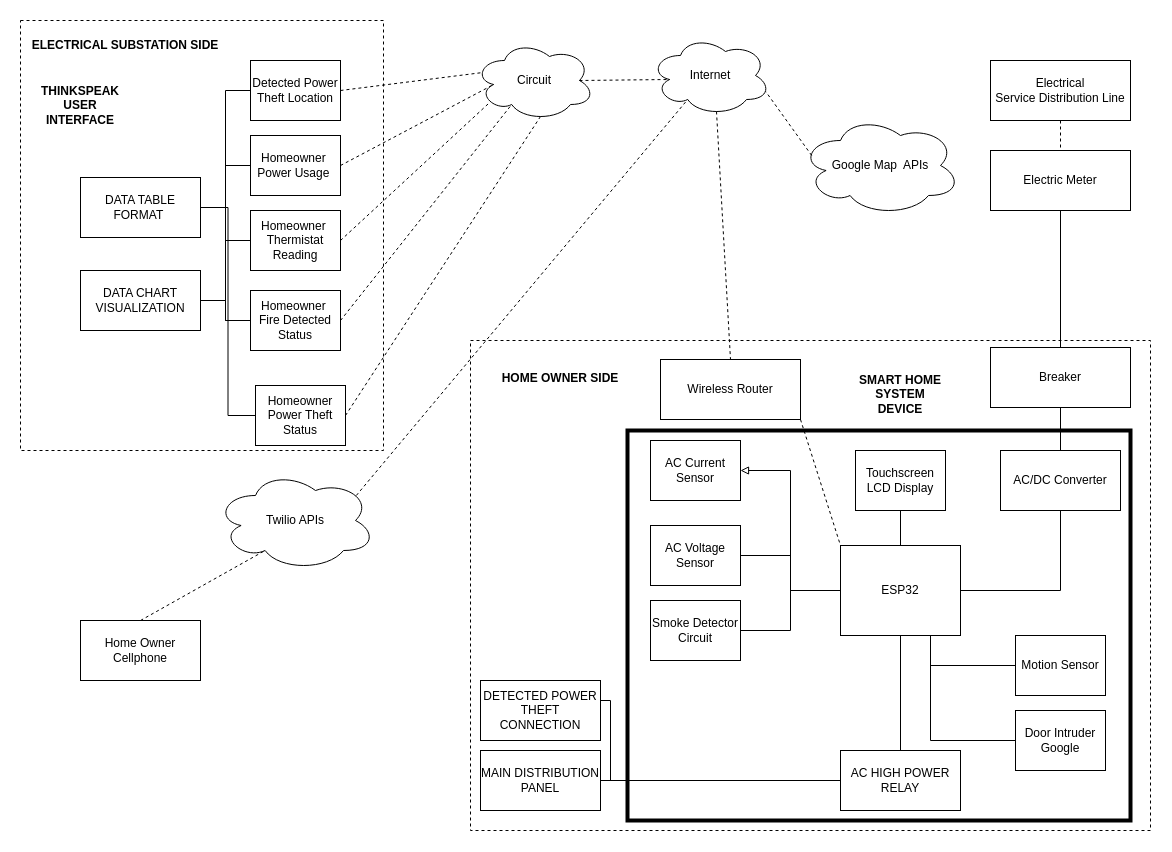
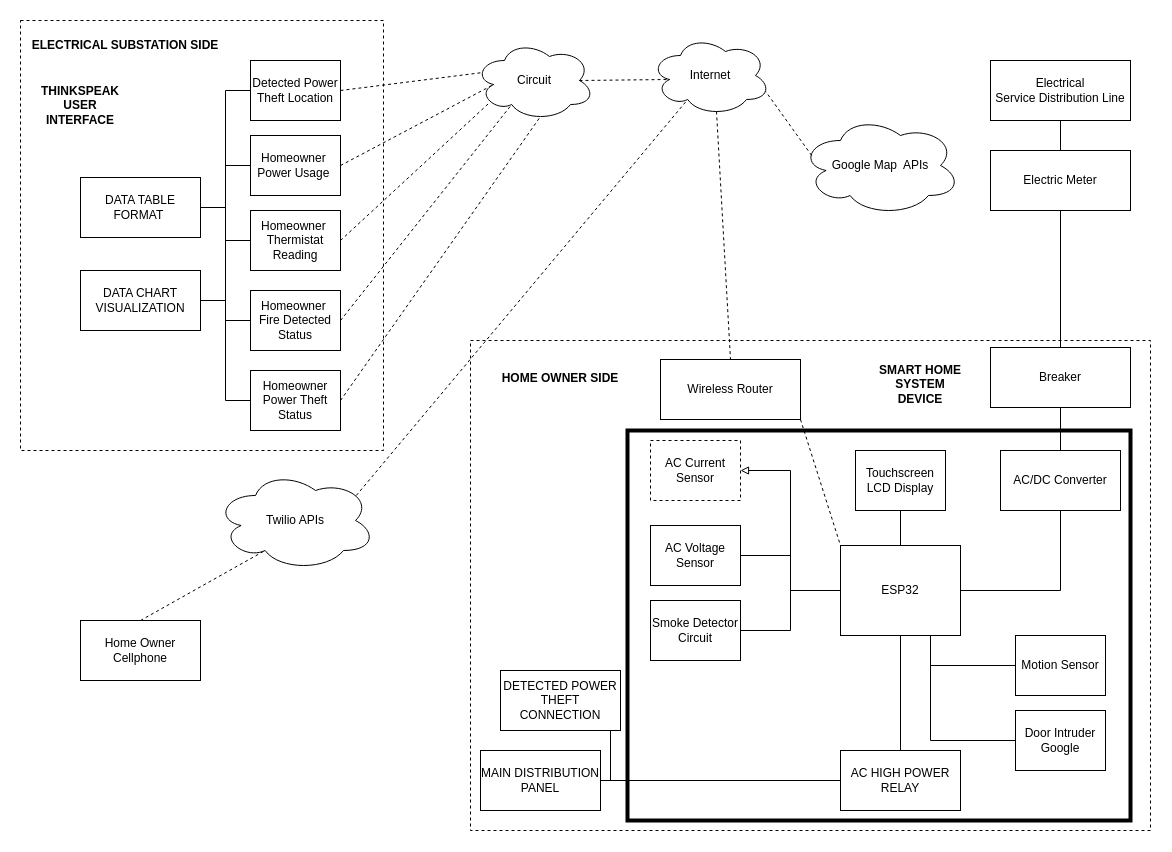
edge "Electrical Service Distribution Line" -- "Electric Meter": style dashed -> solid
node "SMART HOME SYSTEM DEVICE": moved (901, 395) -> (921, 385)
node "Homeowner Power Theft Status": moved (301, 416) -> (296, 401)
node "AC Current Sensor": style solid -> dashed
node "DETECTED POWER THEFT CONNECTION": moved (541, 711) -> (561, 701)
